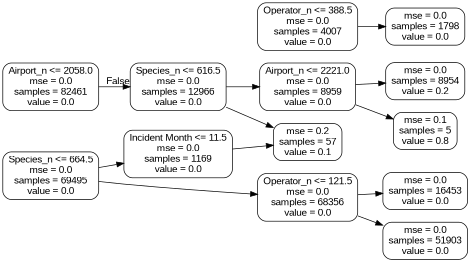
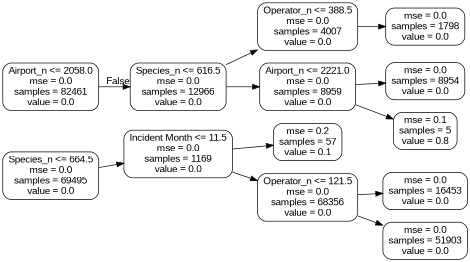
node "mse = 0.0 samples = 8954 value = 0.2": label "mse = 0.0 samples = 8954 value = 0.2" -> "mse = 0.0 samples = 8954 value = 0.0"
edge "Species_n <= 616.5 mse = 0.0 samples = 12966 value = 0.0" -> "mse = 0.2 samples = 57 value = 0.1": now "Species_n <= 616.5 mse = 0.0 samples = 12966 value = 0.0" -> "Operator_n <= 388.5 mse = 0.0 samples = 4007 value = 0.0"
edge "Species_n <= 664.5 mse = 0.0 samples = 69495 value = 0.0" -> "Operator_n <= 121.5 mse = 0.0 samples = 68356 value = 0.0": now "Incident Month <= 11.5 mse = 0.0 samples = 1169 value = 0.0" -> "Operator_n <= 121.5 mse = 0.0 samples = 68356 value = 0.0"
